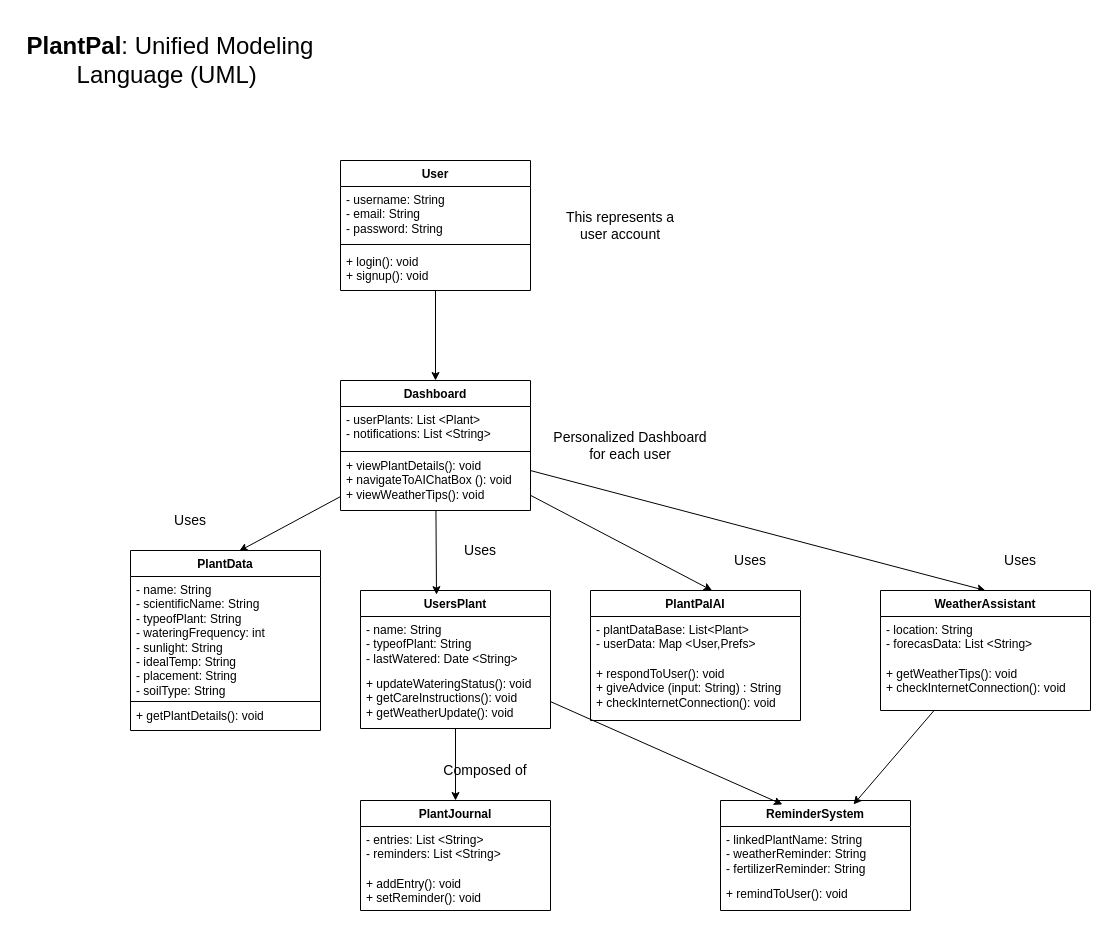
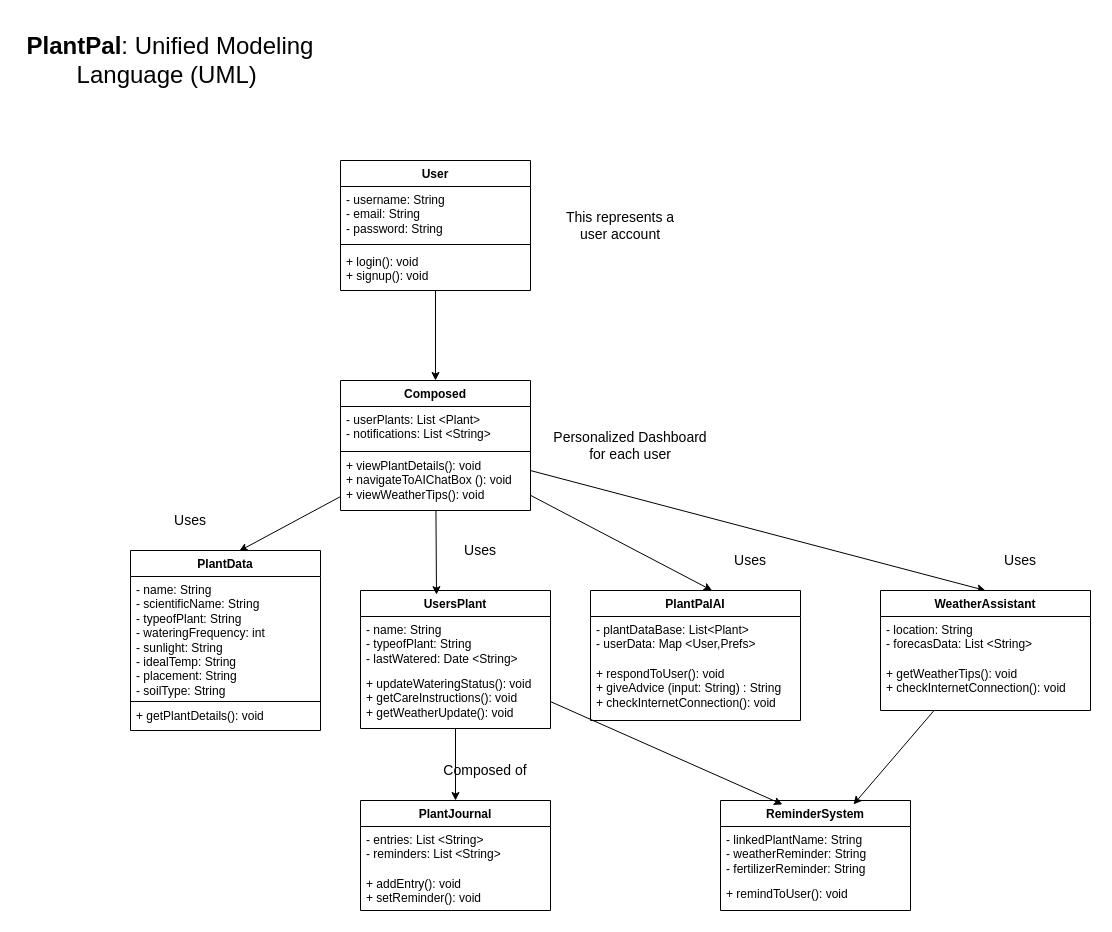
node "Dashboard": label "Dashboard" -> "Composed"
